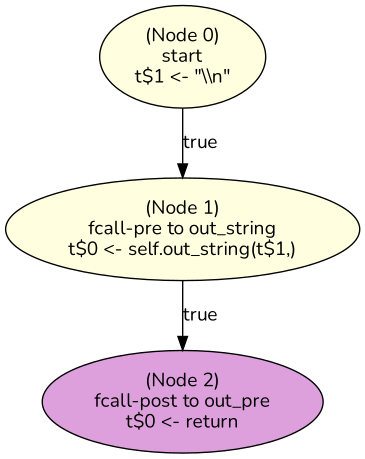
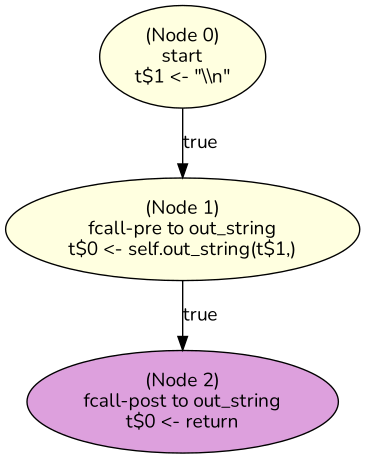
node "(Node 2) fcall-post to out_pre t$0 <- return": label "(Node 2) fcall-post to out_pre t$0 <- return" -> "(Node 2) fcall-post to out_string t$0 <- return"
